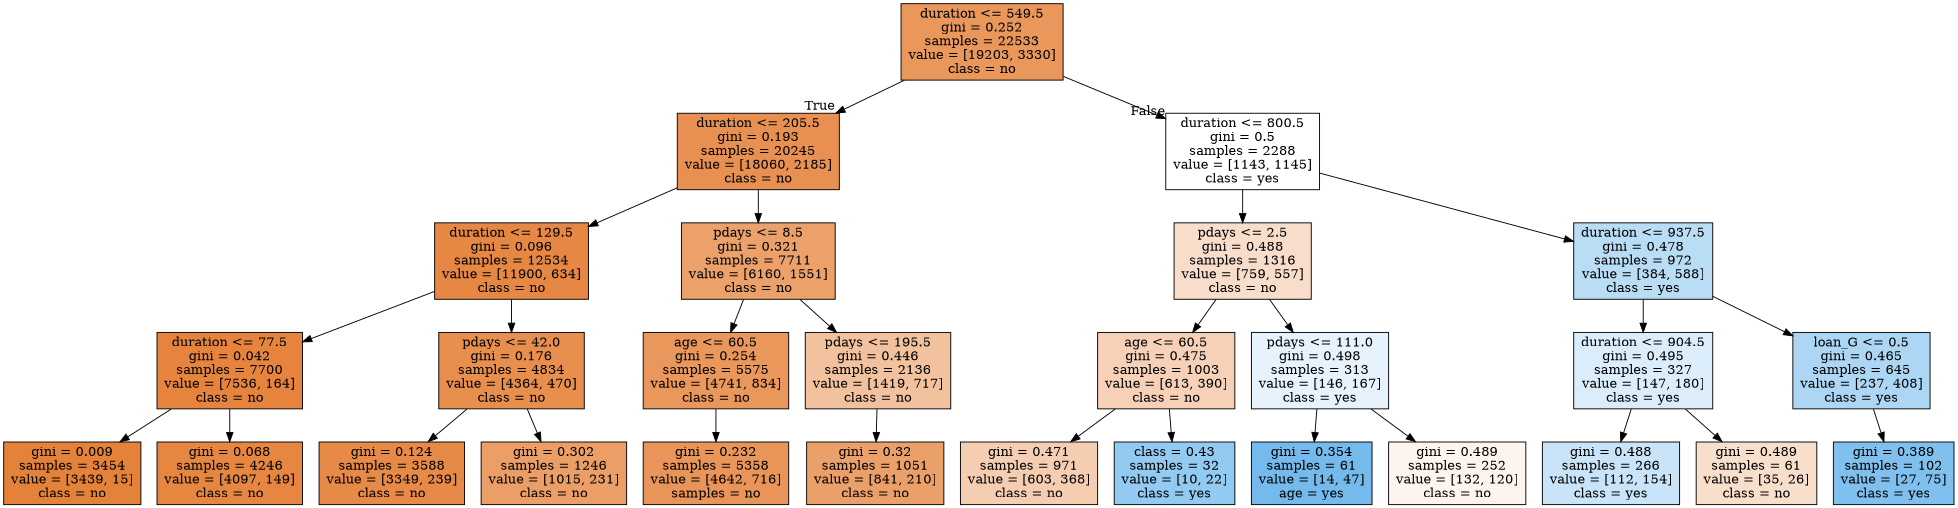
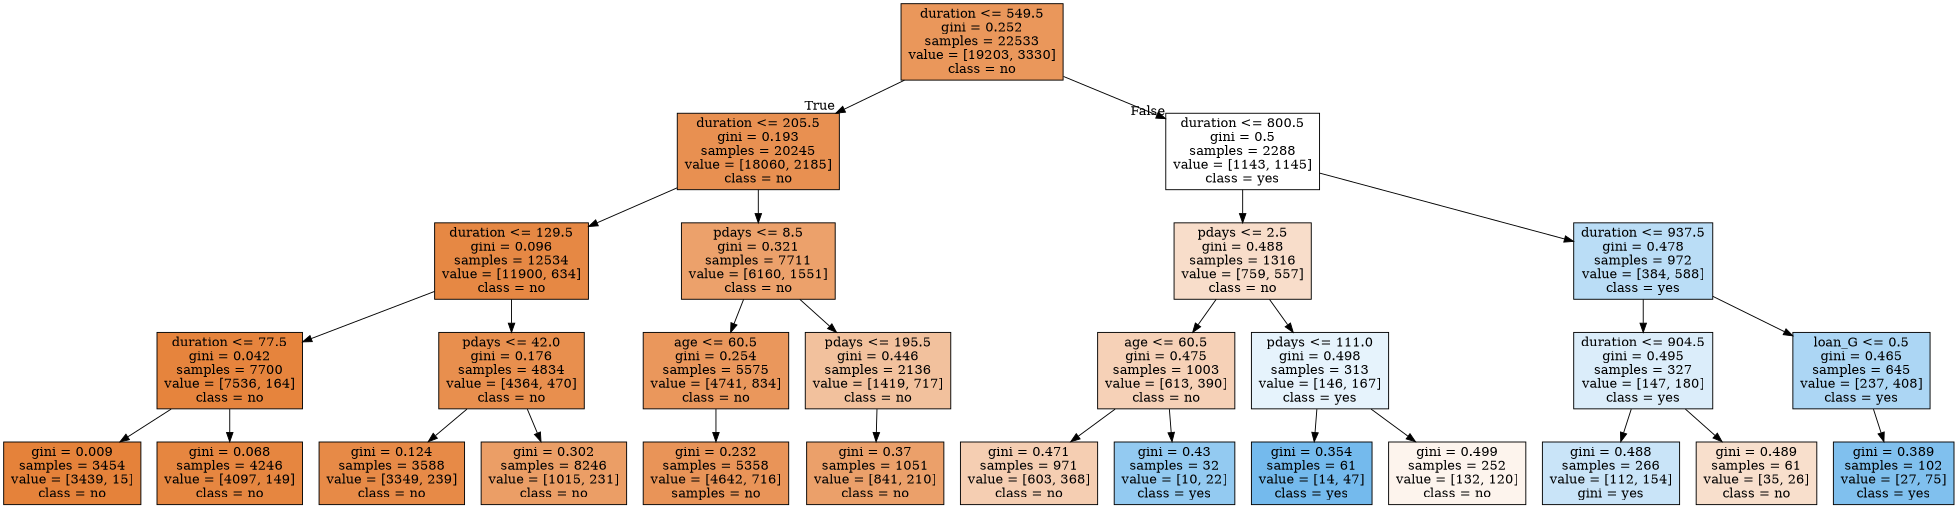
node "gini = 0.302 samples = 1246 value = [1015, 231] class = no": label "gini = 0.302 samples = 1246 value = [1015, 231] class = no" -> "gini = 0.302 samples = 8246 value = [1015, 231] class = no"
node "gini = 0.32 samples = 1051 value = [841, 210] class = no": label "gini = 0.32 samples = 1051 value = [841, 210] class = no" -> "gini = 0.37 samples = 1051 value = [841, 210] class = no"
node "class = 0.43 samples = 32 value = [10, 22] class = yes": label "class = 0.43 samples = 32 value = [10, 22] class = yes" -> "gini = 0.43 samples = 32 value = [10, 22] class = yes"
node "gini = 0.354 samples = 61 value = [14, 47] age = yes": label "gini = 0.354 samples = 61 value = [14, 47] age = yes" -> "gini = 0.354 samples = 61 value = [14, 47] class = yes"
node "gini = 0.489 samples = 252 value = [132, 120] class = no": label "gini = 0.489 samples = 252 value = [132, 120] class = no" -> "gini = 0.499 samples = 252 value = [132, 120] class = no"
node "gini = 0.488 samples = 266 value = [112, 154] class = yes": label "gini = 0.488 samples = 266 value = [112, 154] class = yes" -> "gini = 0.488 samples = 266 value = [112, 154] gini = yes"
